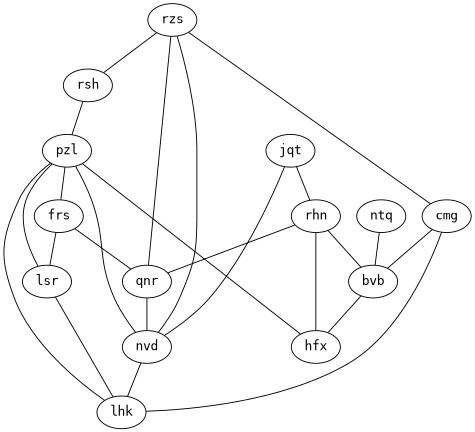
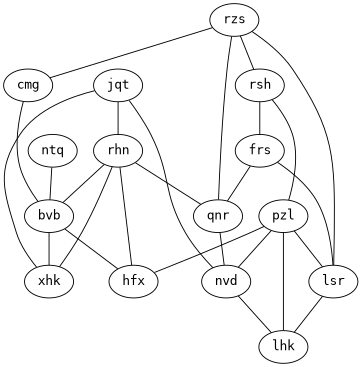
edge "pzl" -- "frs": now "rsh" -- "frs"
edge "rzs" -- "nvd": now "rzs" -- "lsr"
node "xhk": added
edge "cmg" -- "lhk": removed
